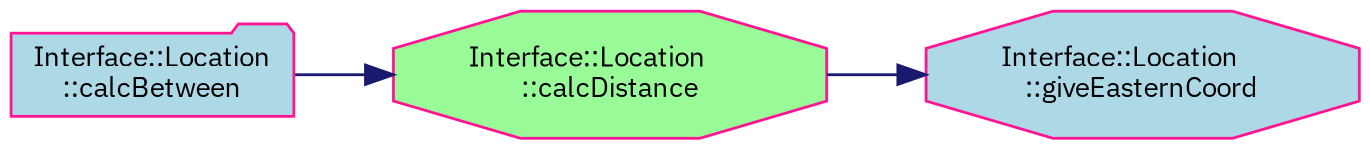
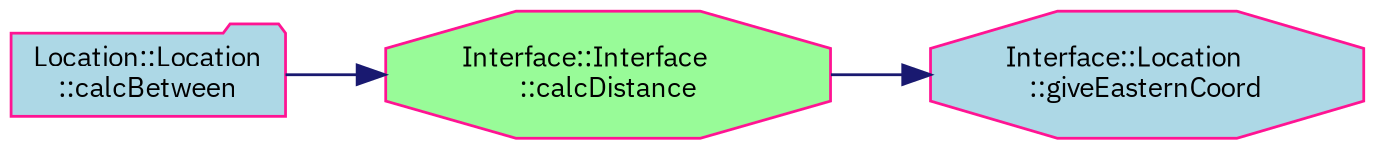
node "Interface::Location ::calcBetween": label "Interface::Location ::calcBetween" -> "Location::Location ::calcBetween"
node "Interface::Location ::calcDistance": label "Interface::Location ::calcDistance" -> "Interface::Interface ::calcDistance"
